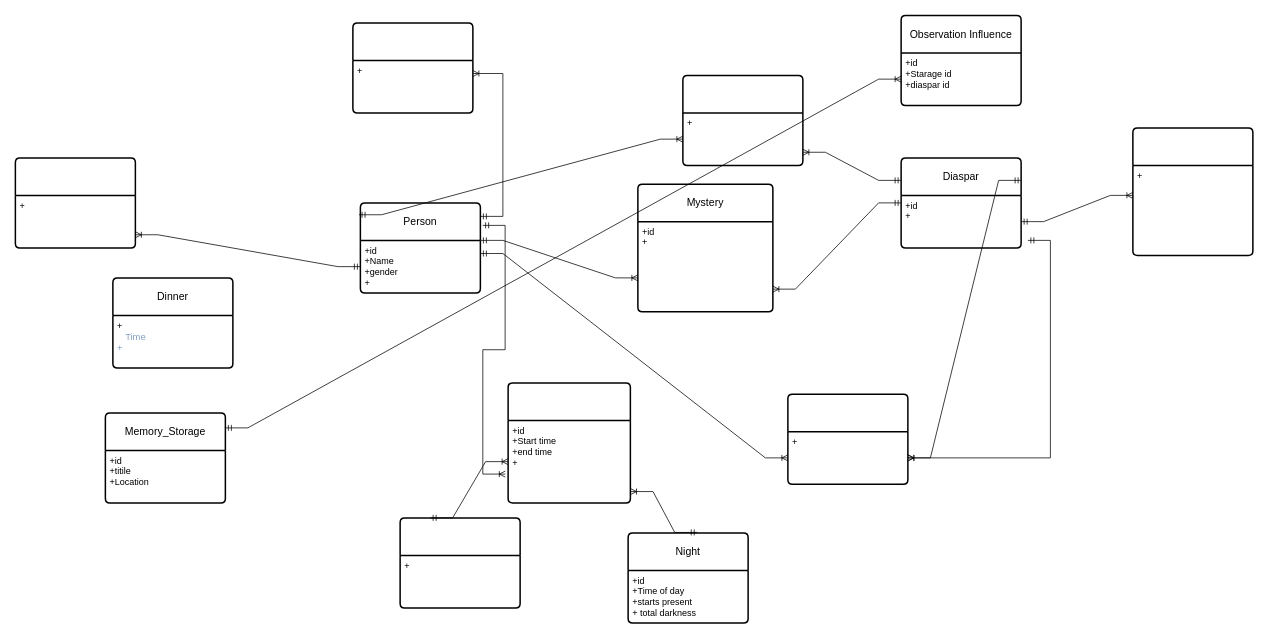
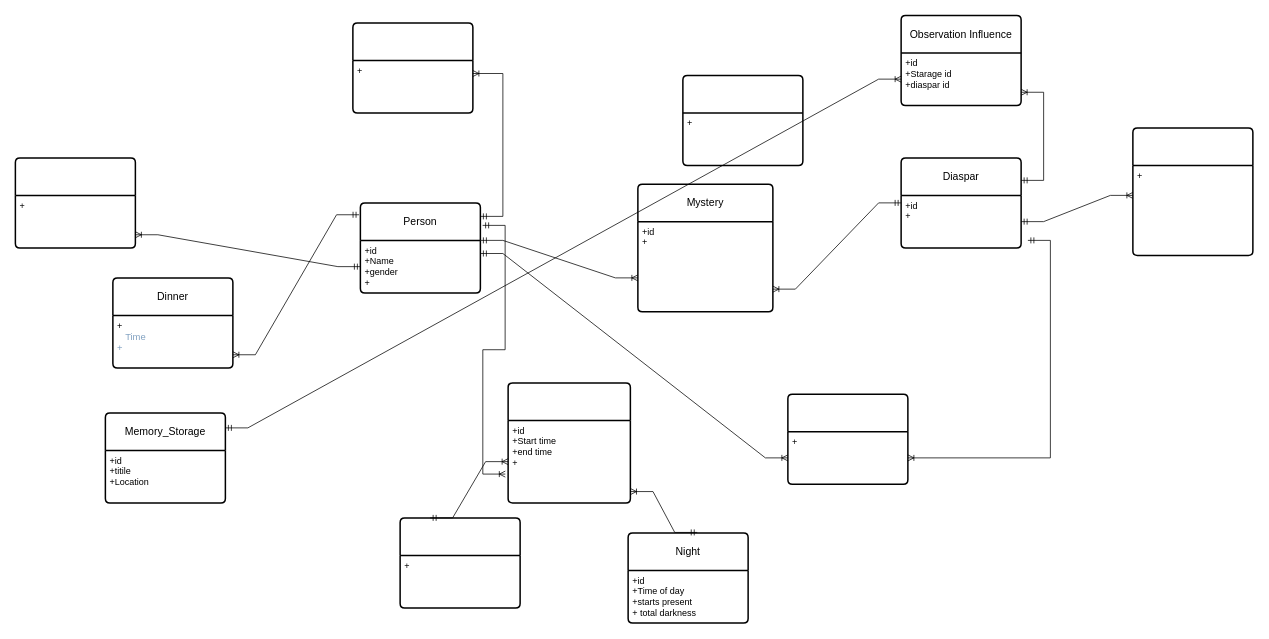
edge "+ Magic_ID + Property + Diaspar_ID" -- "Diaspar": removed
edge "+ Magic_ID + Property + Diaspar_ID" -- "Person": now "+ Dinner_ID + Time + Odvin_ID + Hidvar_ID" -- "Person"
edge "Diaspar" -- "+Affiliation_ID +Odvin_ID +Hidvar_ID + Culture_ID": now "Diaspar" -- "+id +Starage id +diaspar id"
